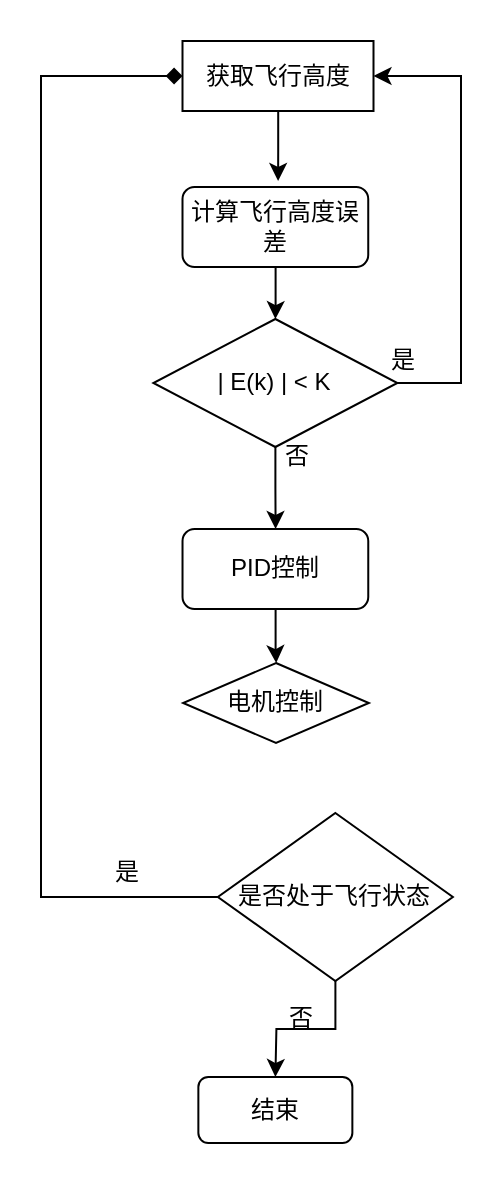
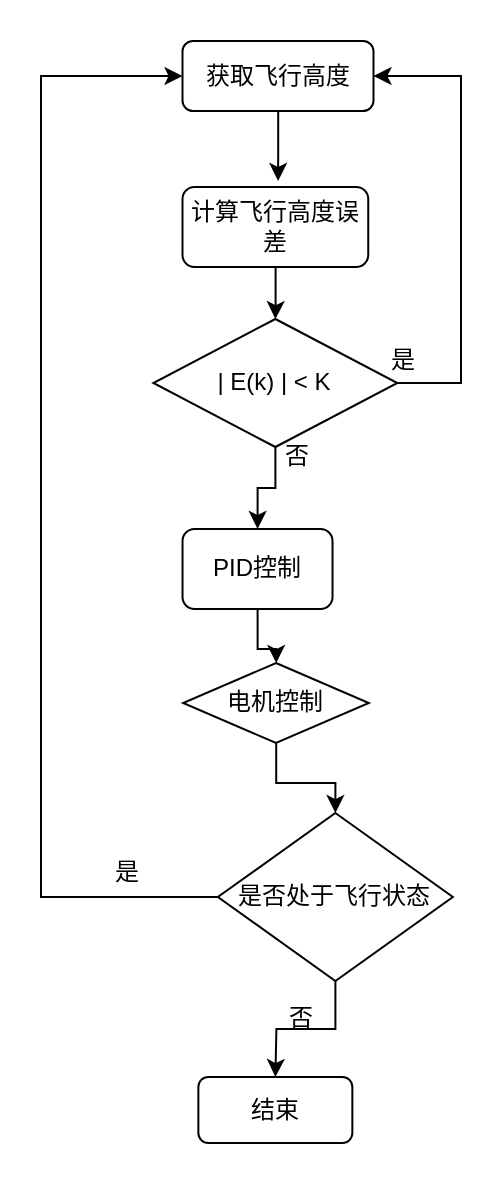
edge "是否处于飞行状态" -> "获取飞行高度": arrowhead diamond -> classic
node "获取飞行高度": shape rectangle -> rounded rectangle
node "PID控制": size 186x80 -> 150x80
edge "电机控制" -> "是否处于飞行状态": added
